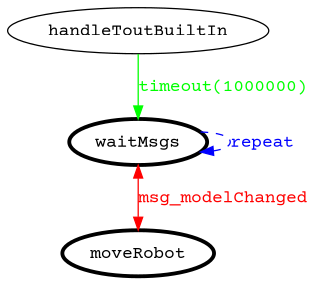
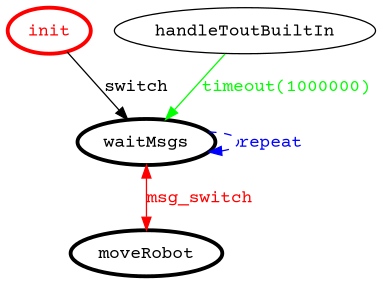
node "init": added
edge "waitMsgs" -- "moveRobot": label "msg_modelChanged" -> "msg_switch"
